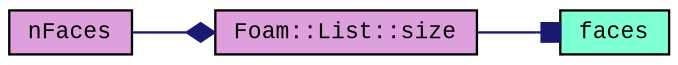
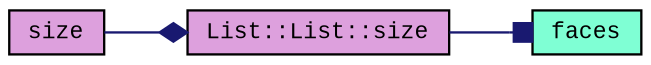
node "nFaces": label "nFaces" -> "size"
node "Foam::List::size": label "Foam::List::size" -> "List::List::size"
